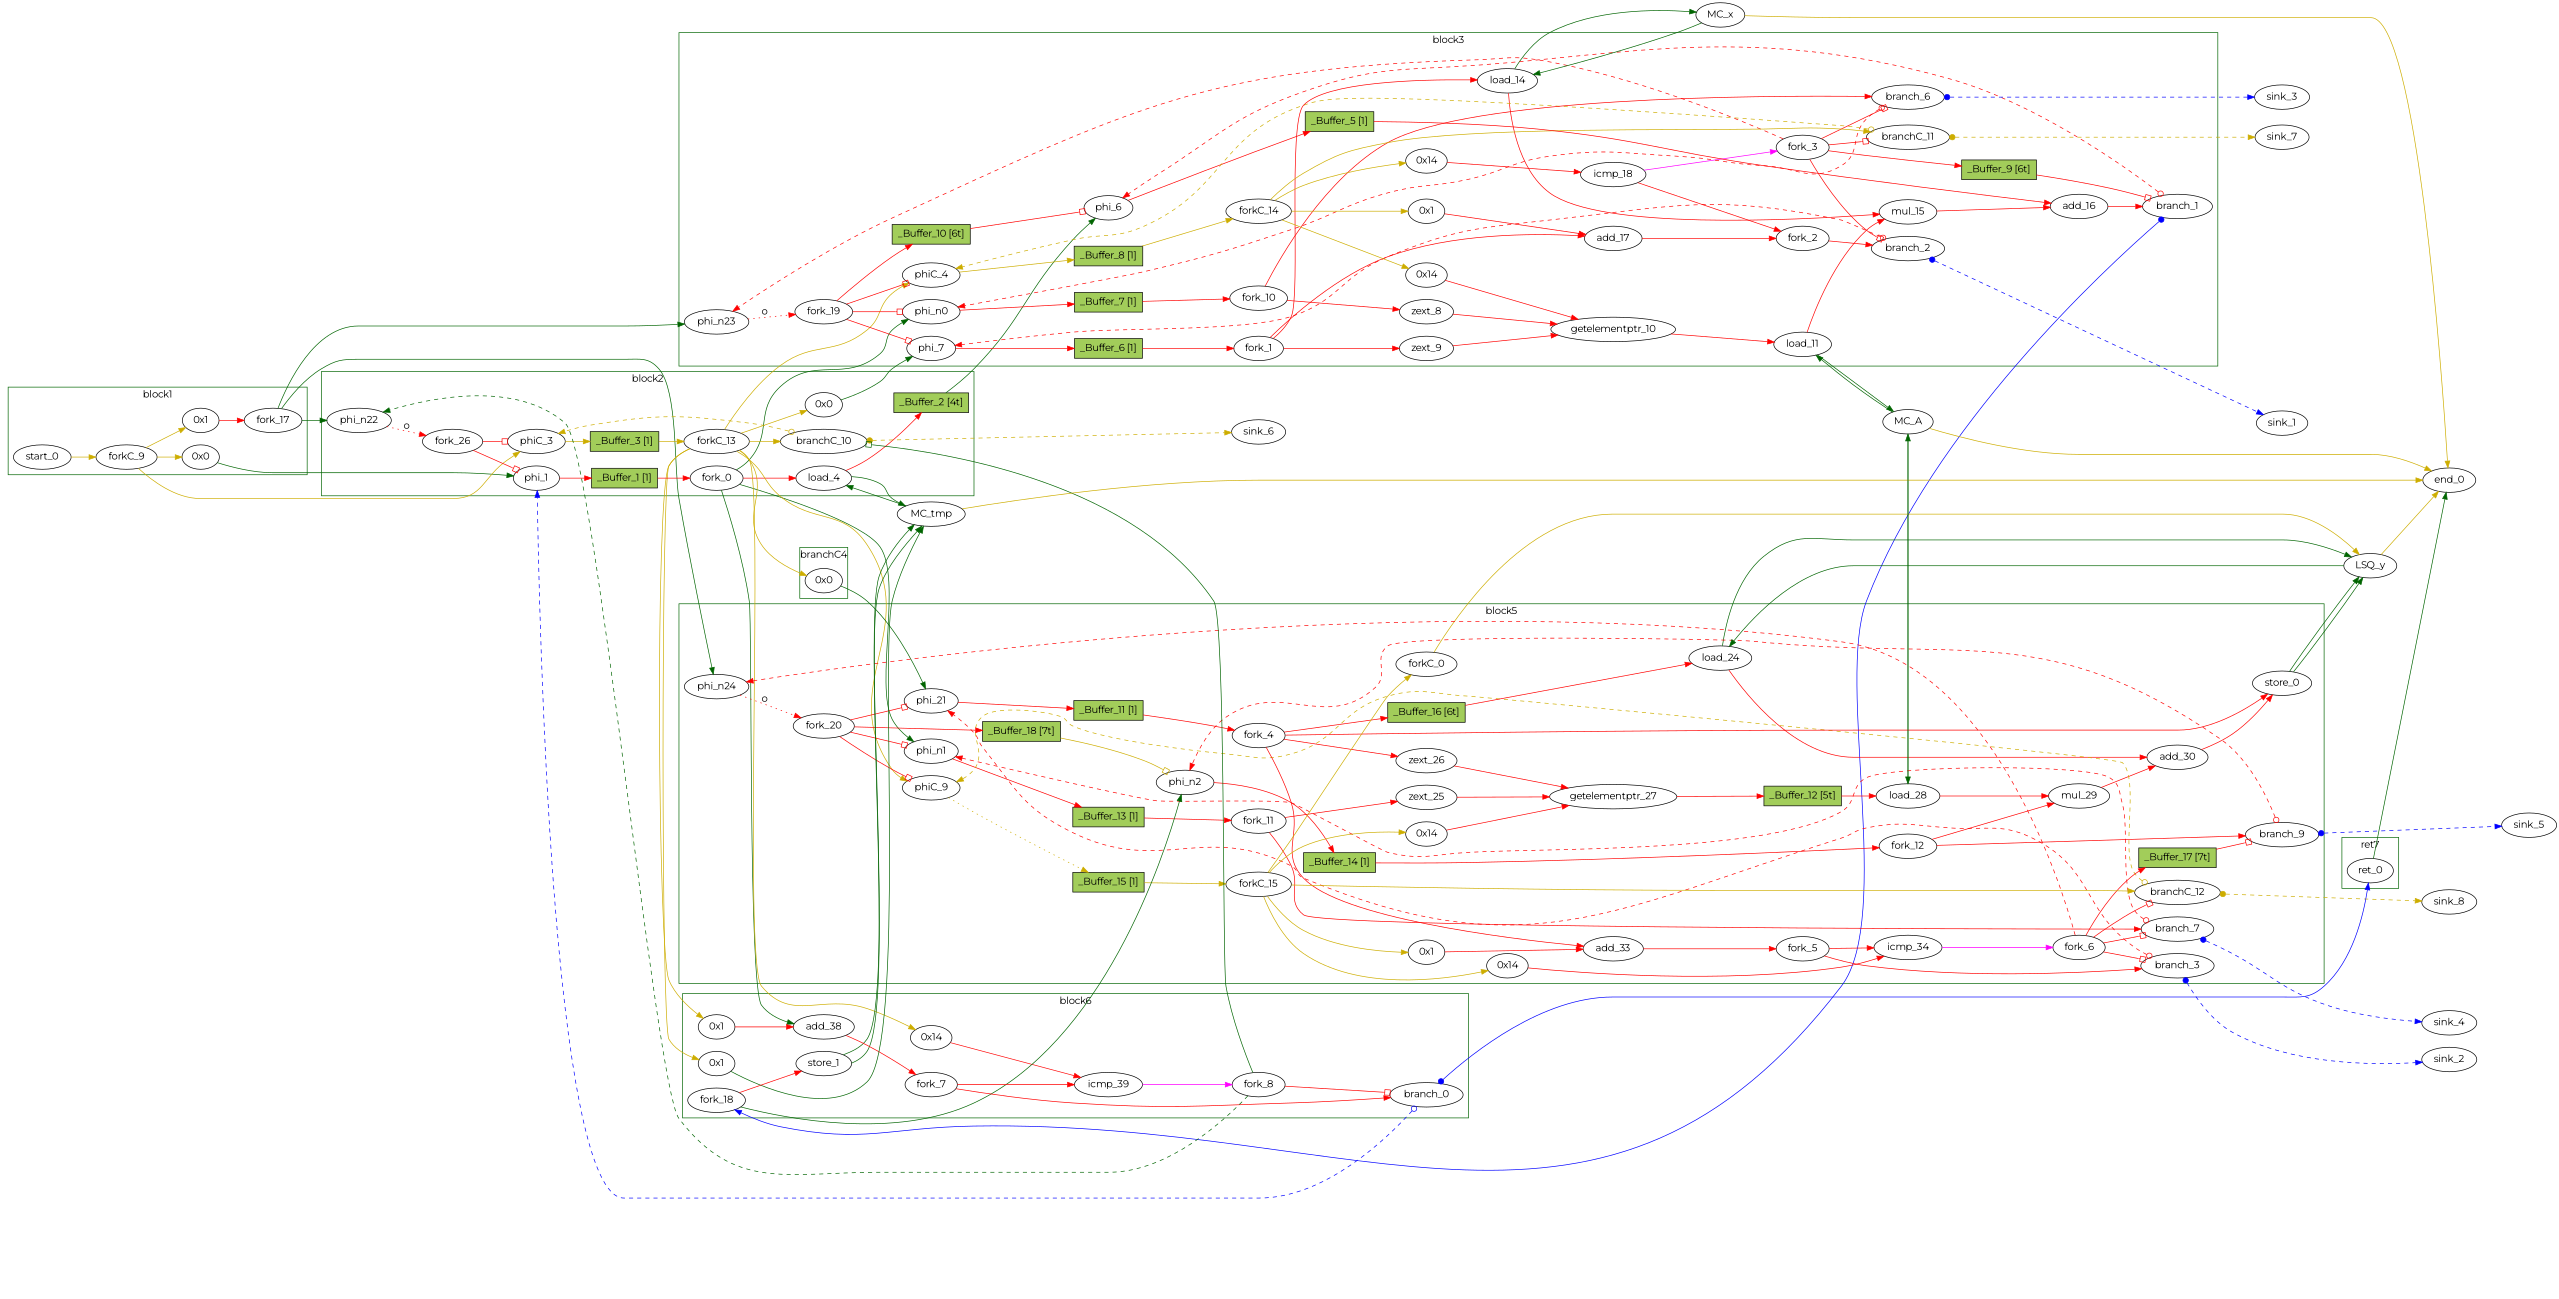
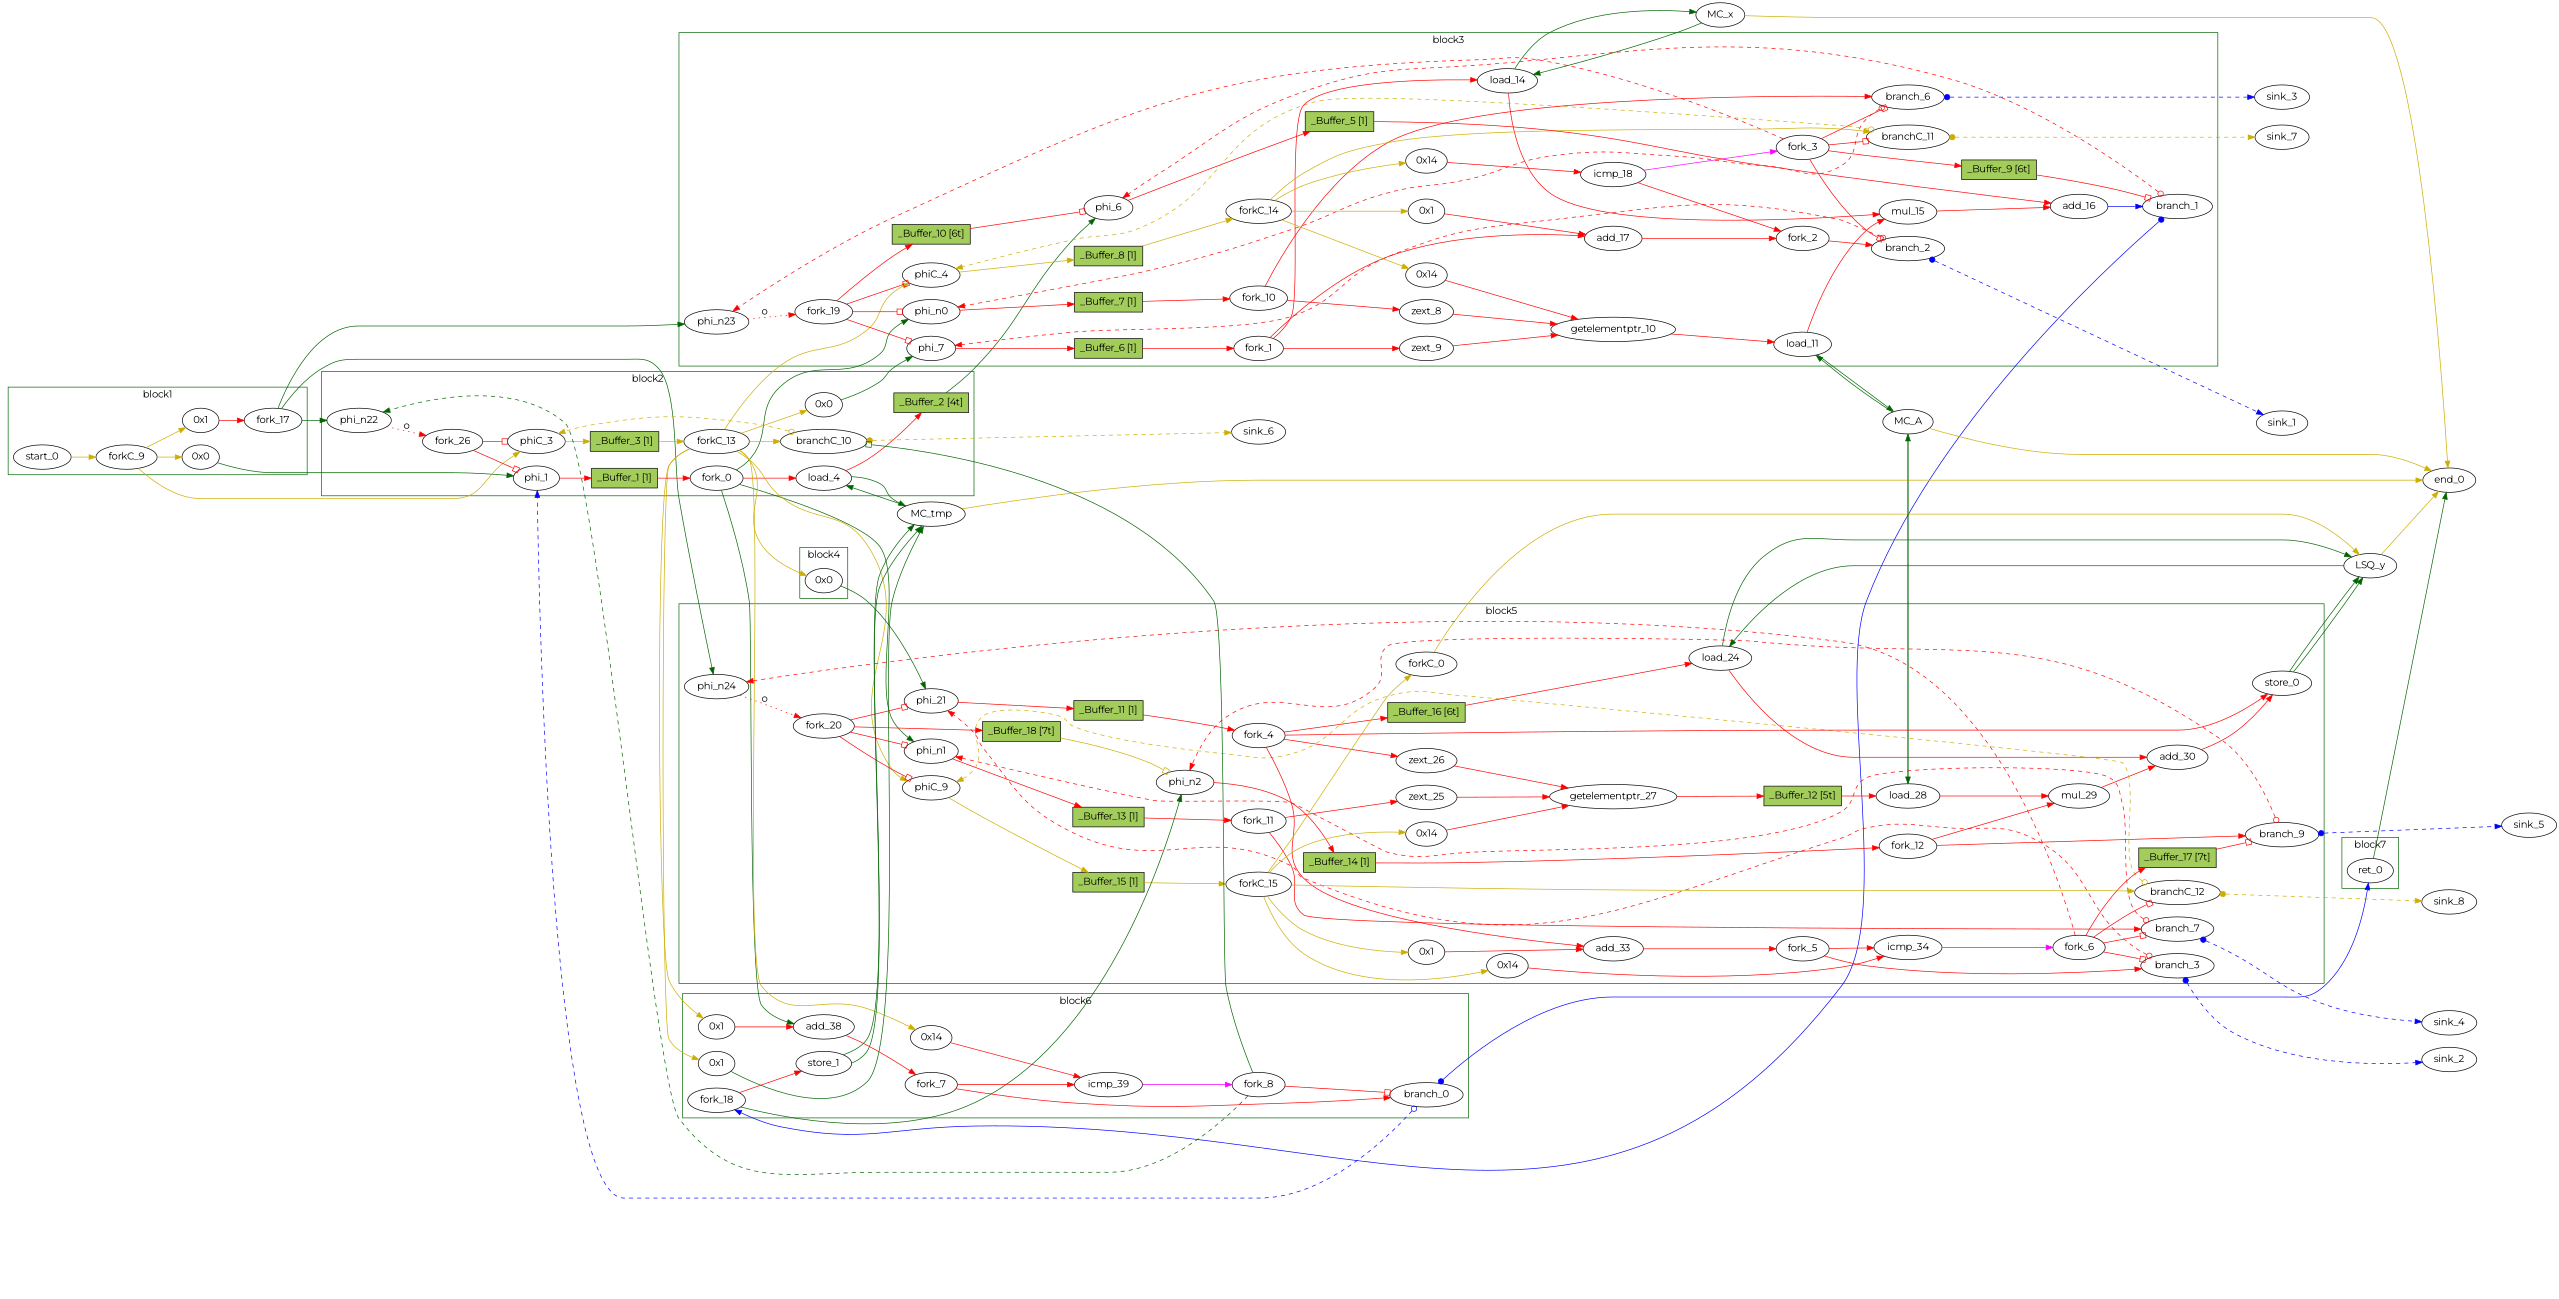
edge "add_16" -> "branch_1": color red -> blue
cluster "branchC4": label "branchC4" -> "block4"
edge "phiC_9" -> "_Buffer_15 [1]": style dotted -> solid
cluster "ret7": label "ret7" -> "block7"
